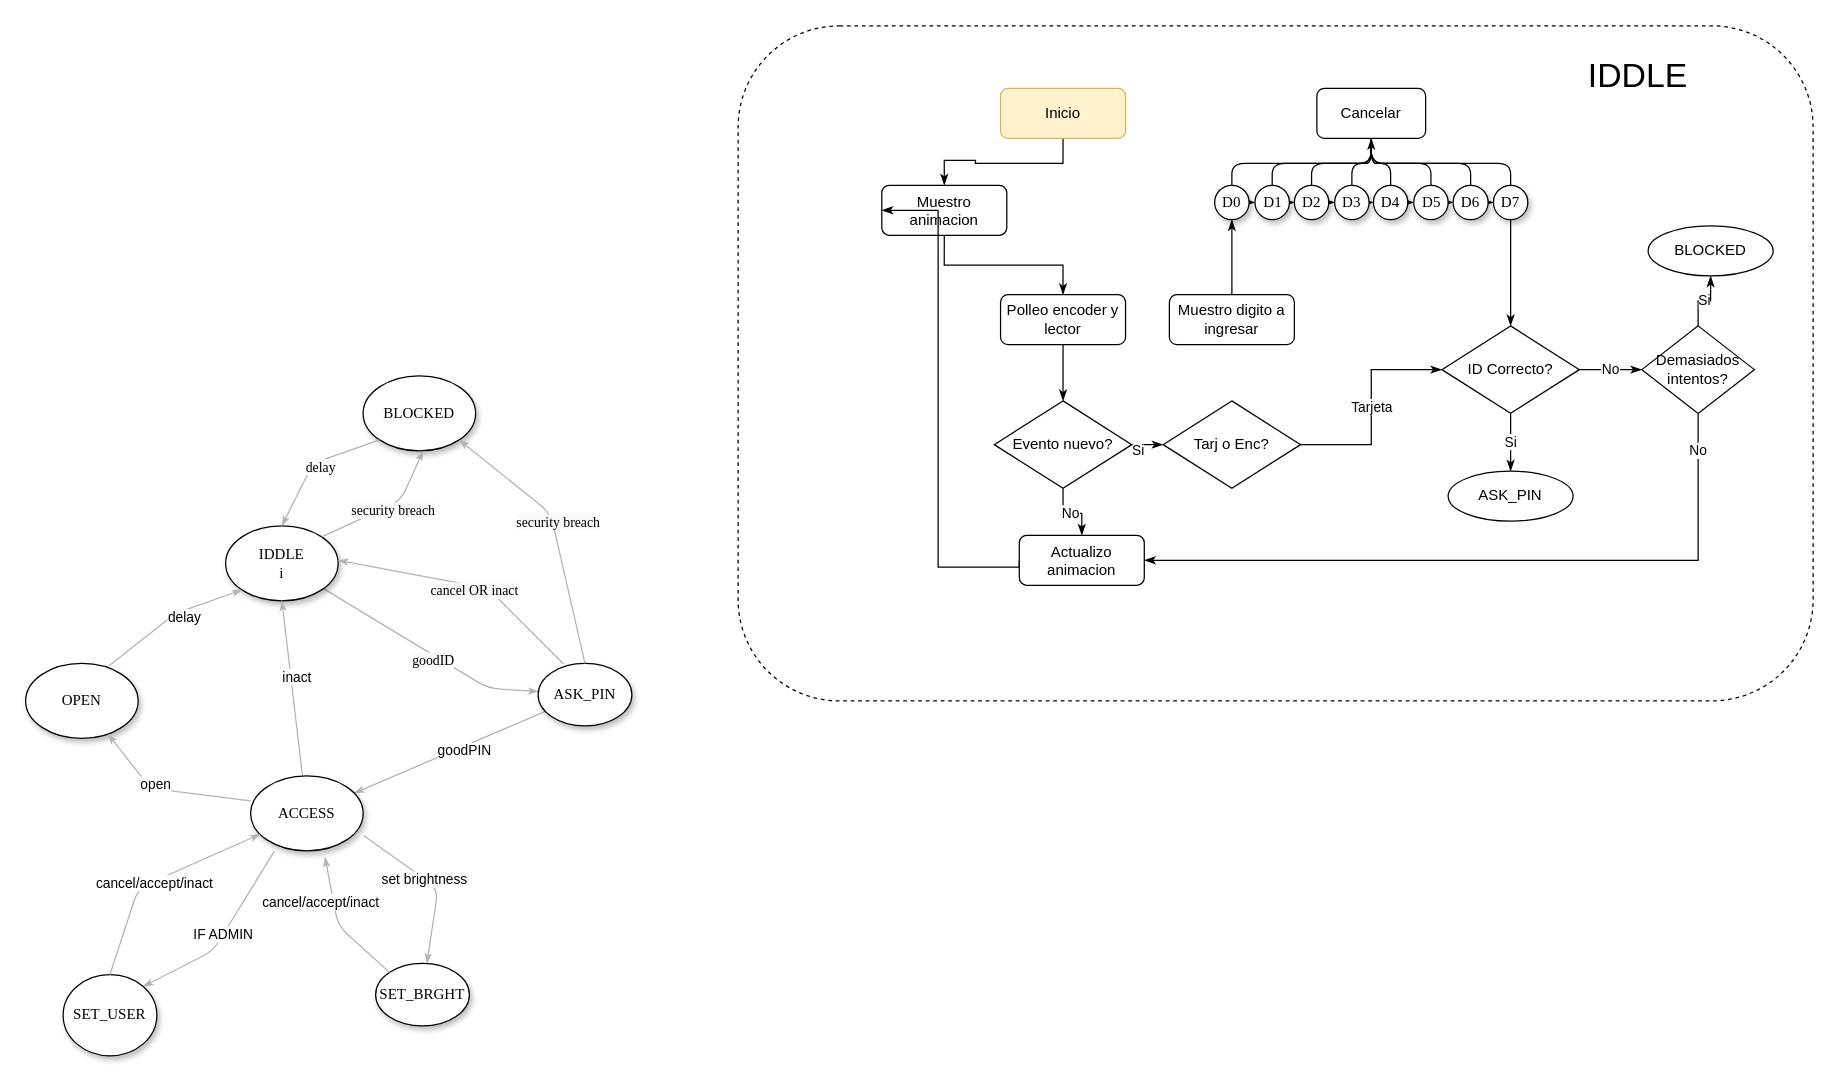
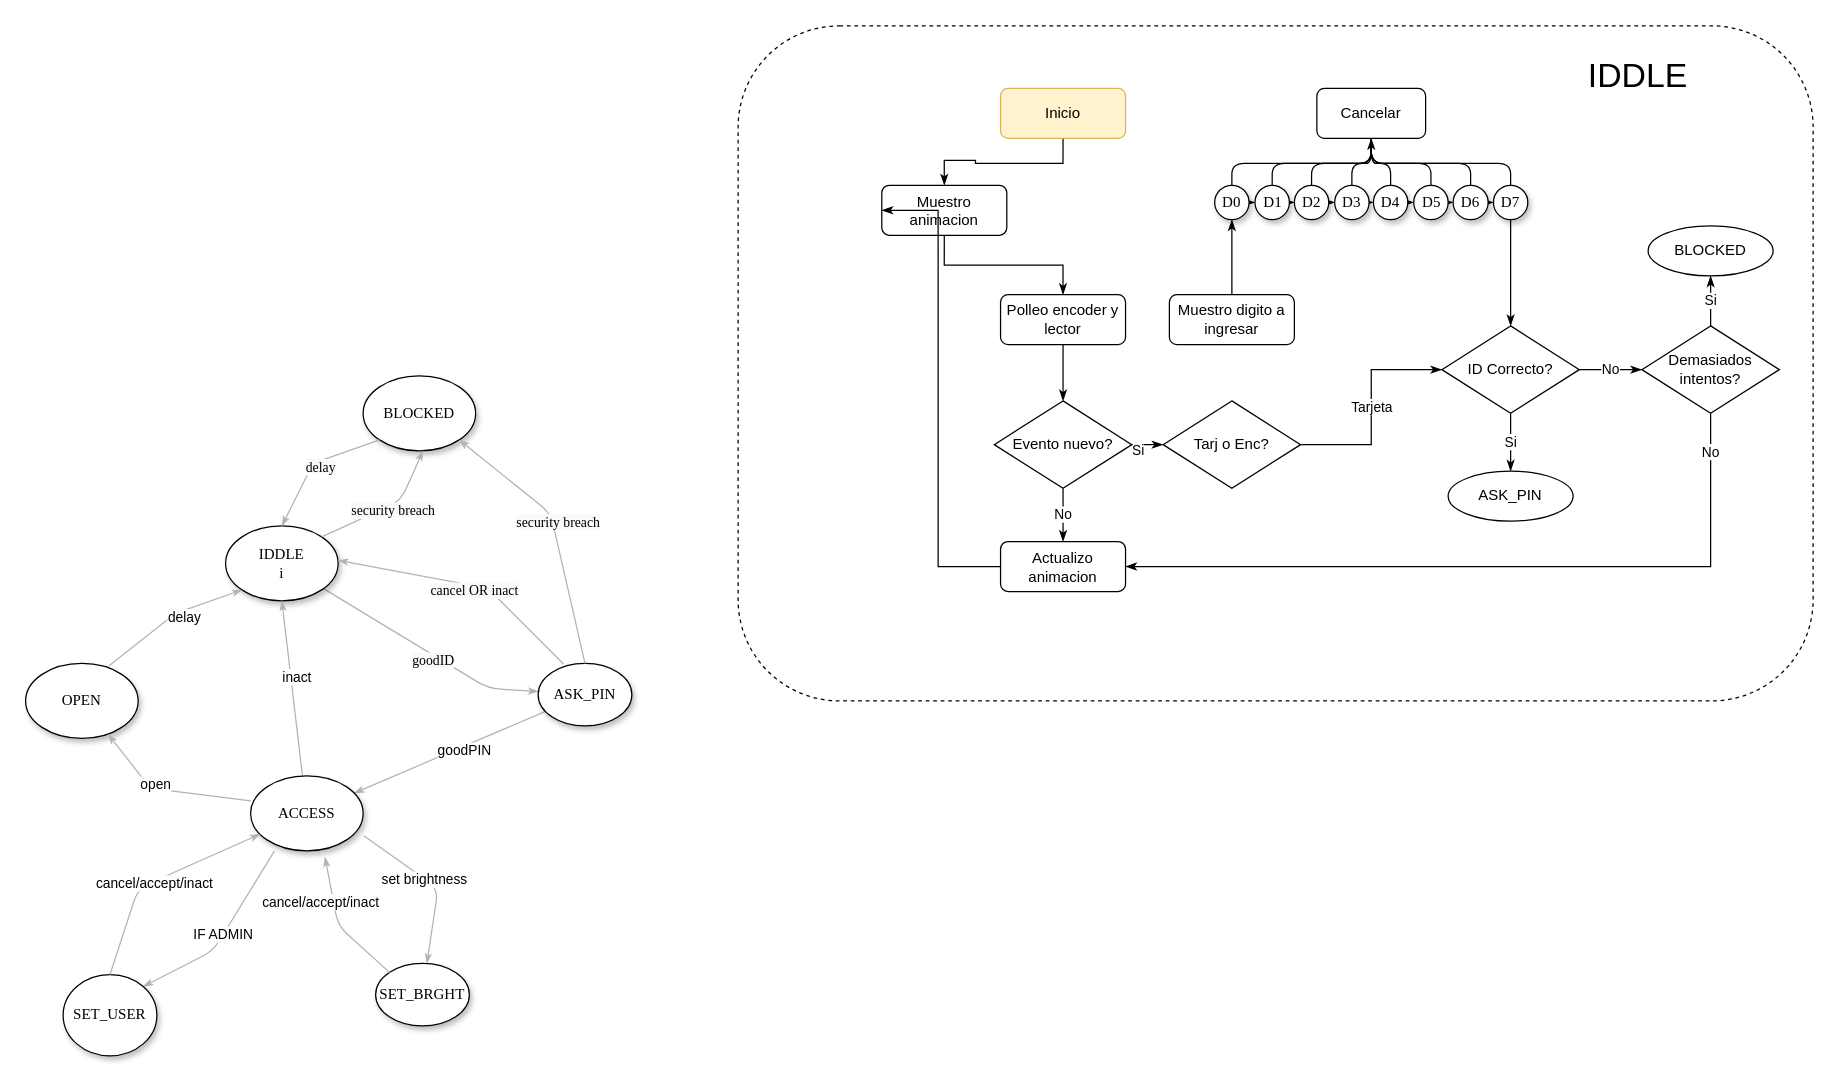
node "Demasiados intentos?": size 113x88 -> 138x88
node "Actualizo animacion": moved (1082, 560) -> (1063, 566)
